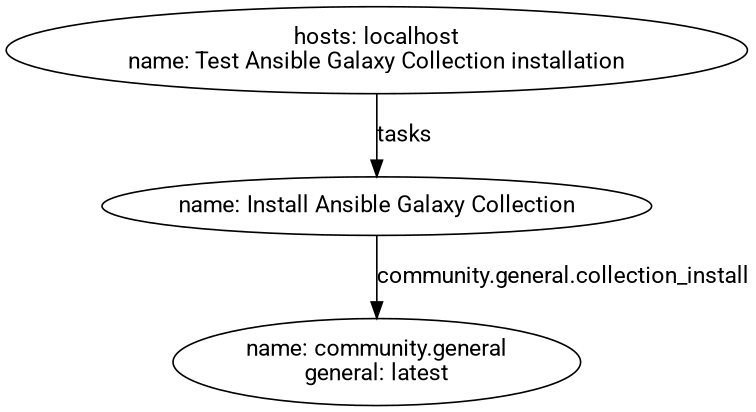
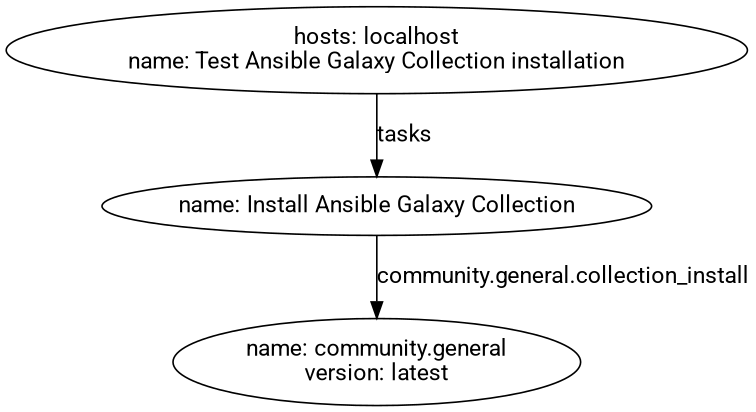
node "name: community.general general: latest": label "name: community.general general: latest" -> "name: community.general version: latest"
